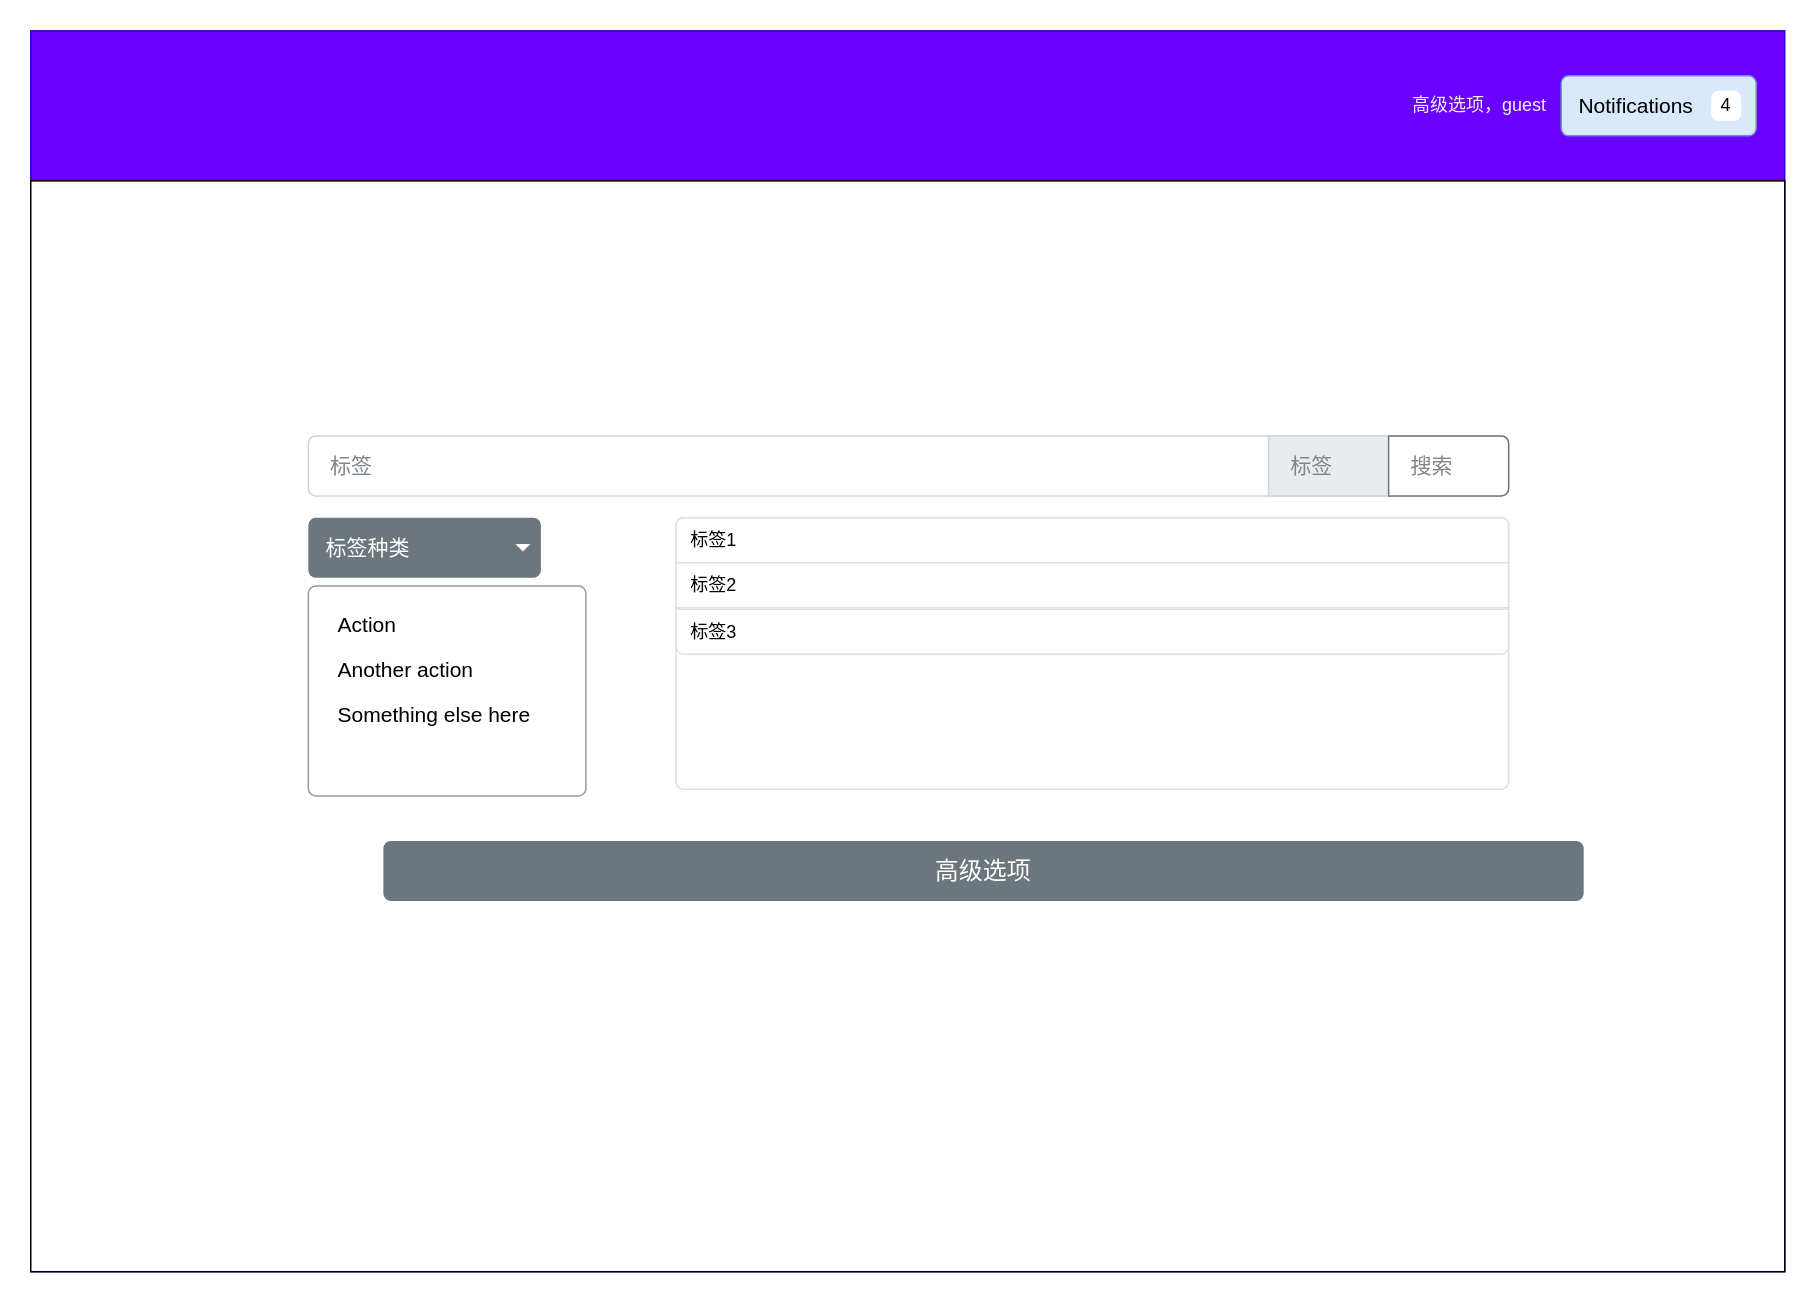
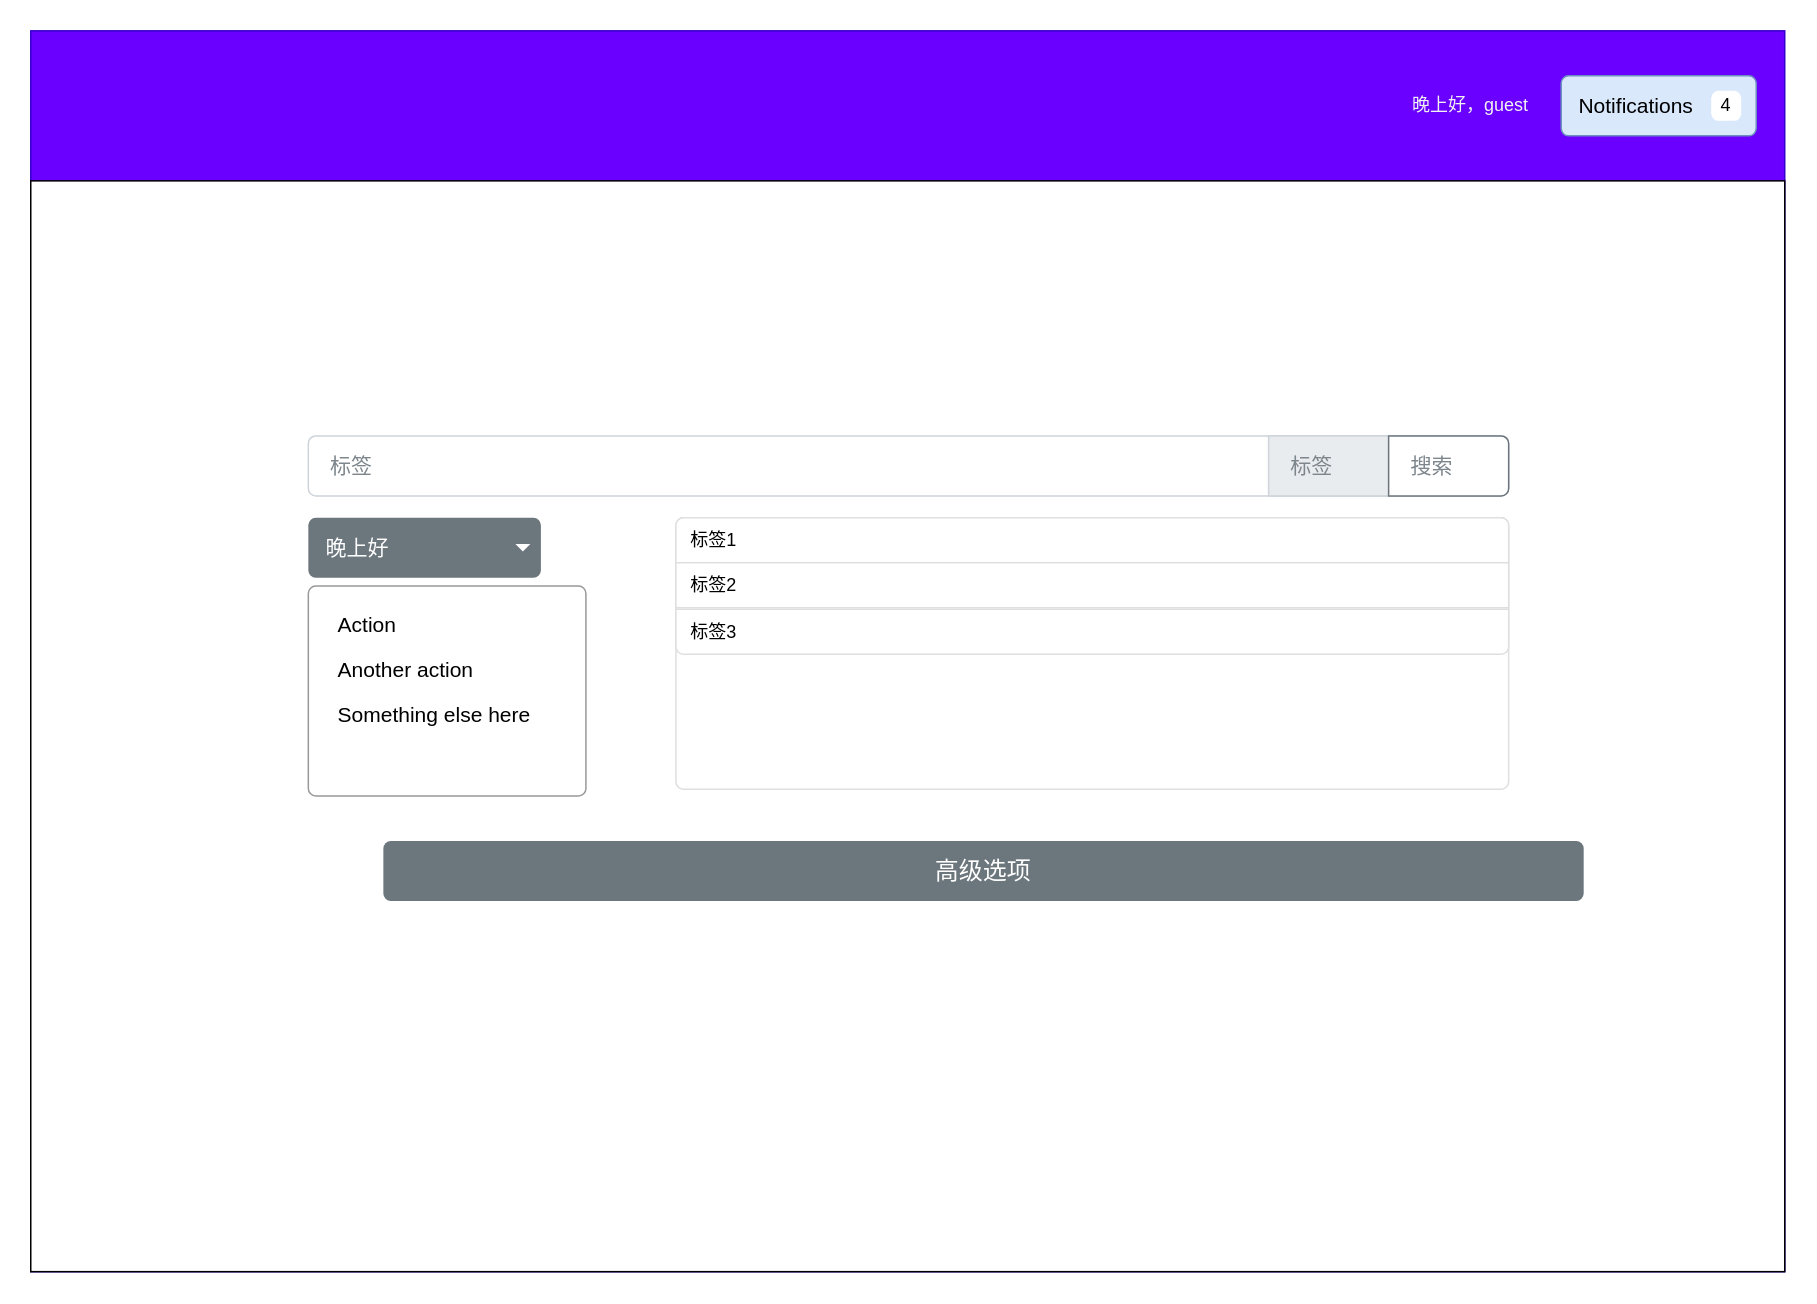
node "高级选项，guest": label "高级选项，guest" -> "晚上好，guest"
node "标签种类": label "标签种类" -> "晚上好"
